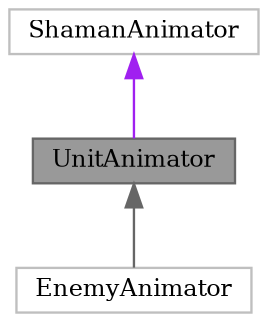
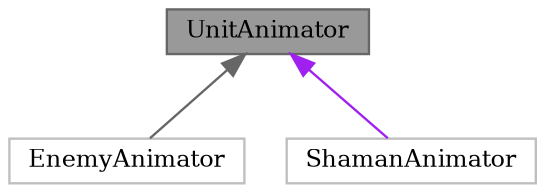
edge "UnitAnimator" -> "ShamanAnimator": reversed
